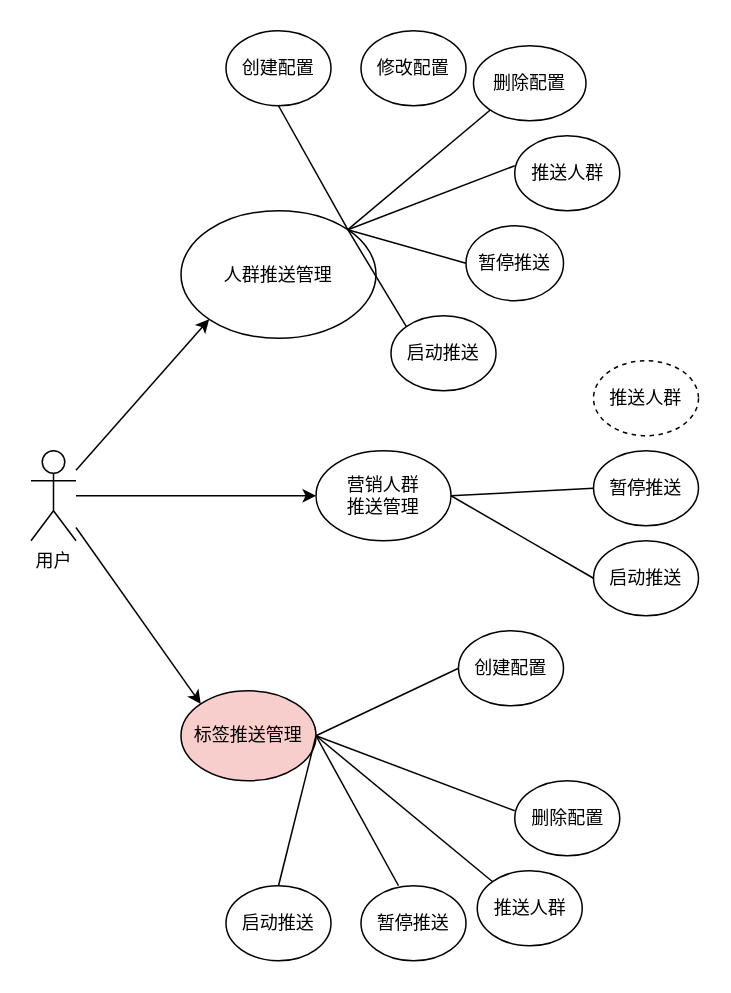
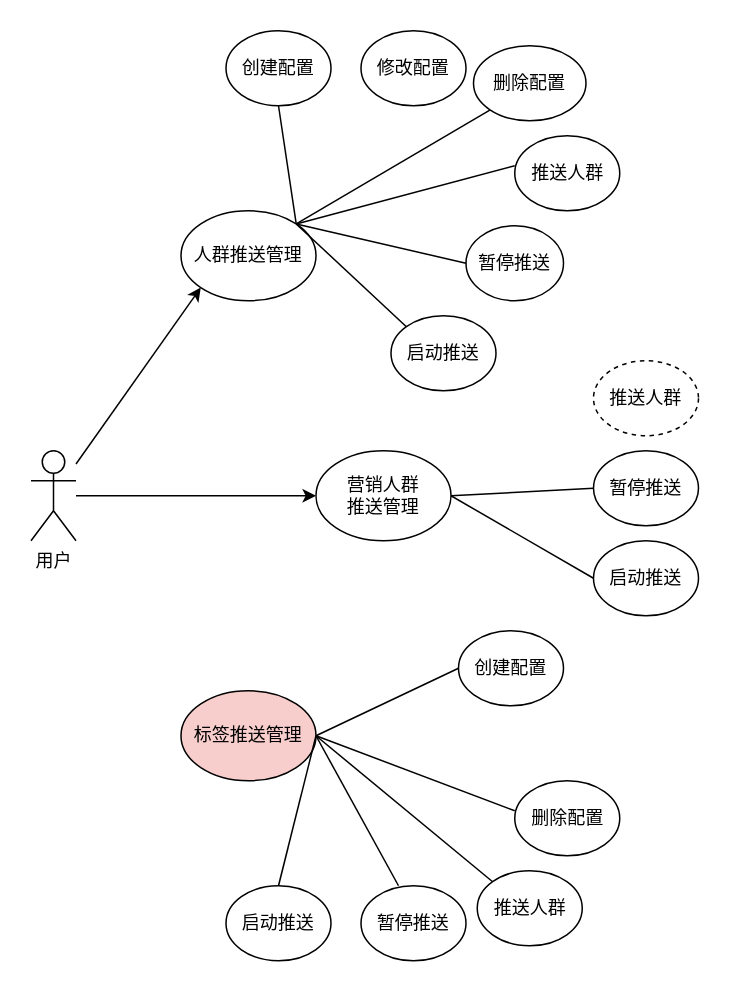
node "人群推送管理": size 195x128 -> 135x90
edge "用户" -> "标签推送管理": removed
